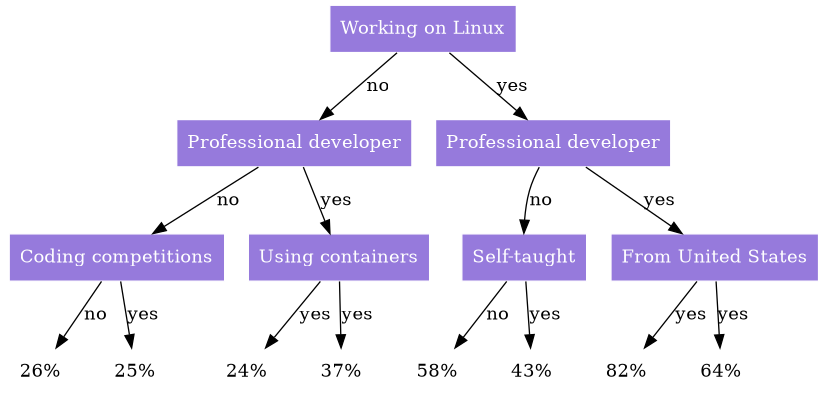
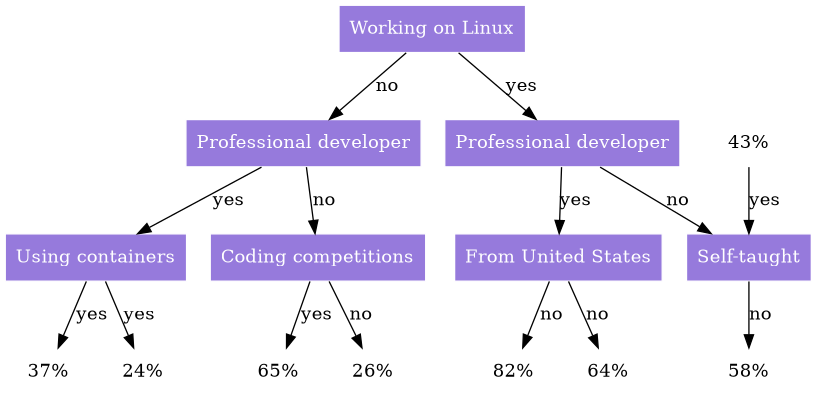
edge "Self-taught" -> "43%": reversed
edge "From United States" -> "82%": label "yes" -> "no"
edge "From United States" -> "64%": label "yes" -> "no"
node "25%": label "25%" -> "65%"
